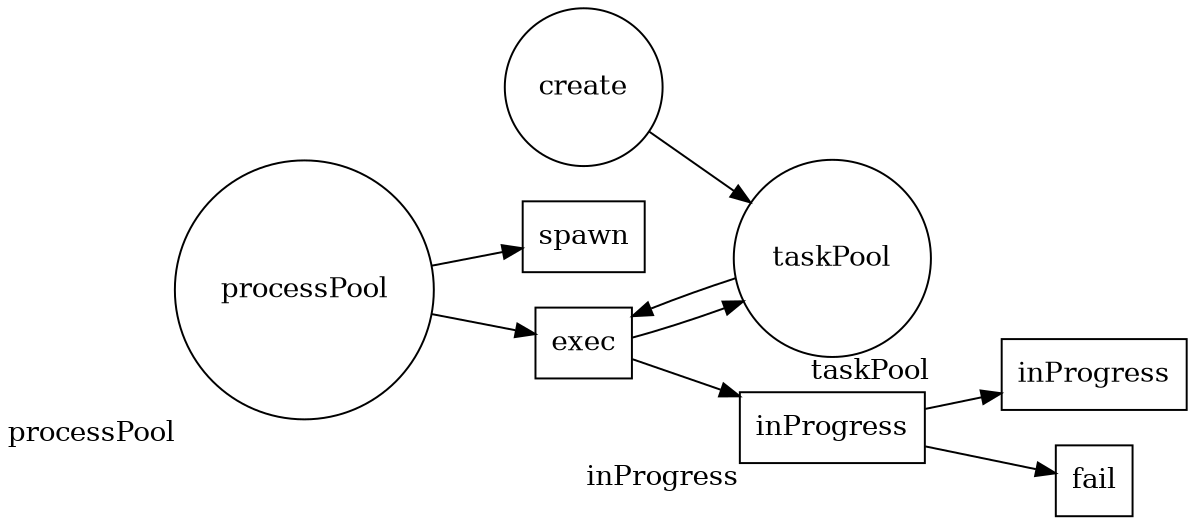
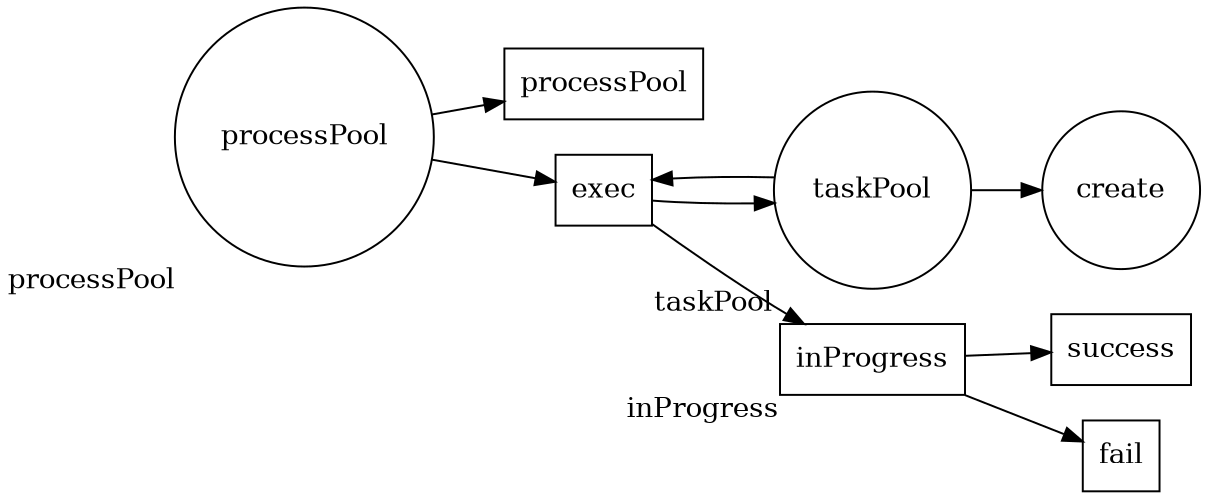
edge "create" -> "taskPool taskPool": reversed
node "spawn": label "spawn" -> "processPool"
node "inProgress": label "inProgress" -> "success"
